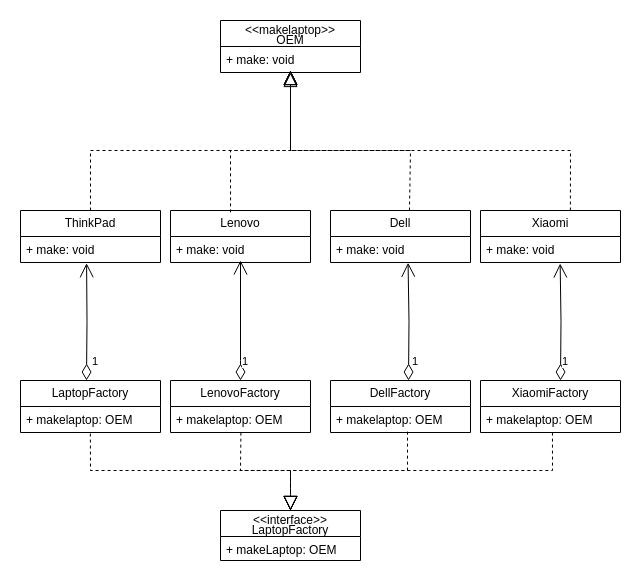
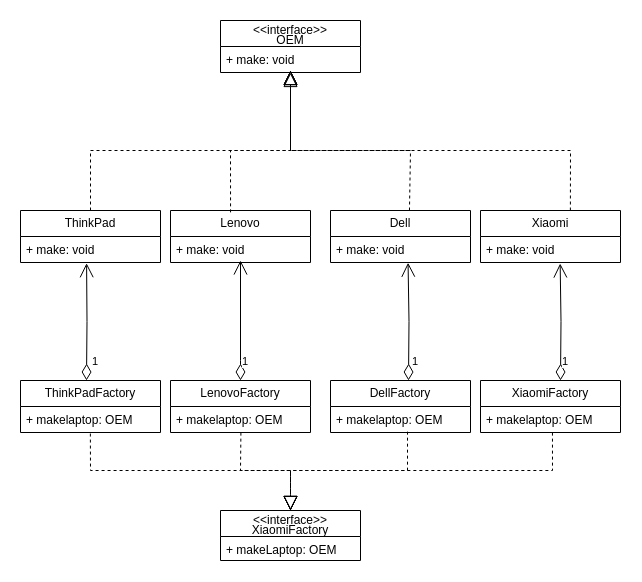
node "<<makelaptop>> OEM": label "<<makelaptop>> OEM" -> "<<interface>> OEM"
node "LaptopFactory": label "LaptopFactory" -> "ThinkPadFactory"
node "<<interface>> LaptopFactory": label "<<interface>> LaptopFactory" -> "<<interface>> XiaomiFactory"
